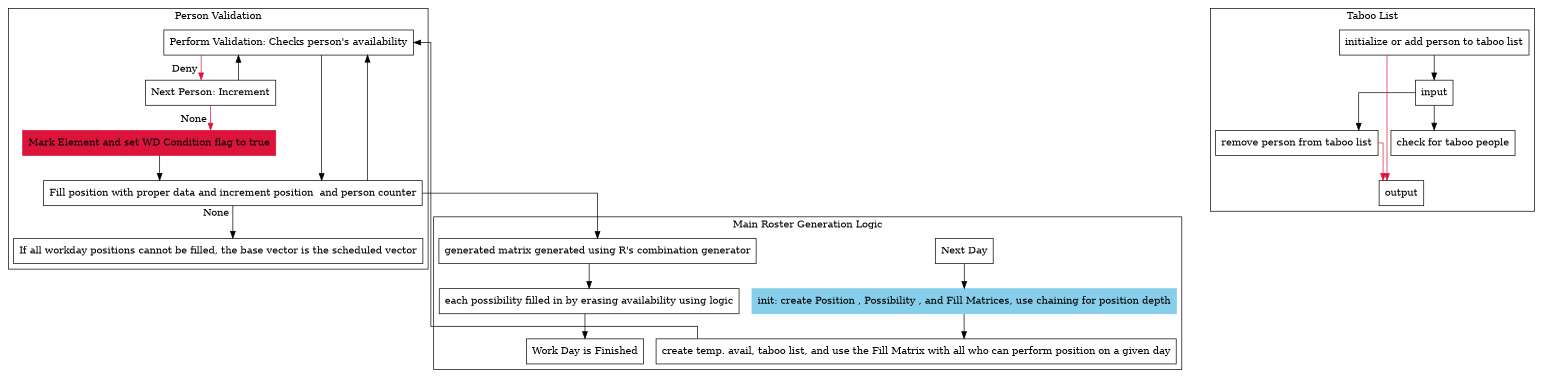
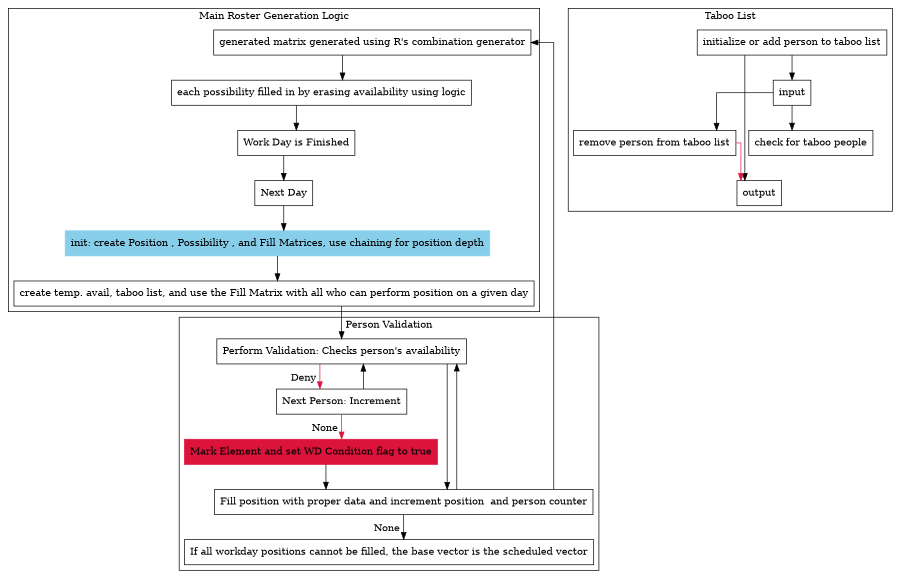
edge "initialize or add person to taboo list" -> "output": color crimson -> black
edge "Work Day is Finished" -> "Next Day": added
